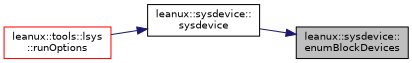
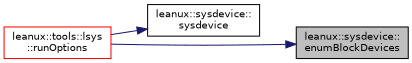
edge "leanux::sysdevice:: sysdevice" -> "leanux::sysdevice:: enumBlockDevices": now "leanux::tools::lsys ::runOptions" -> "leanux::sysdevice:: enumBlockDevices"
